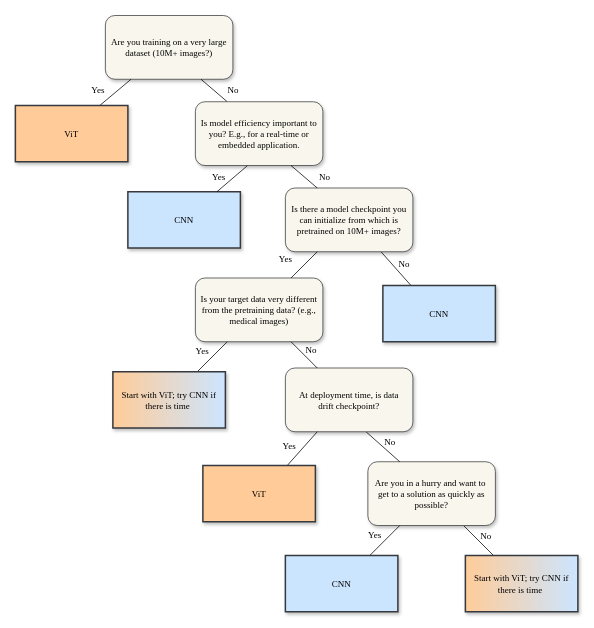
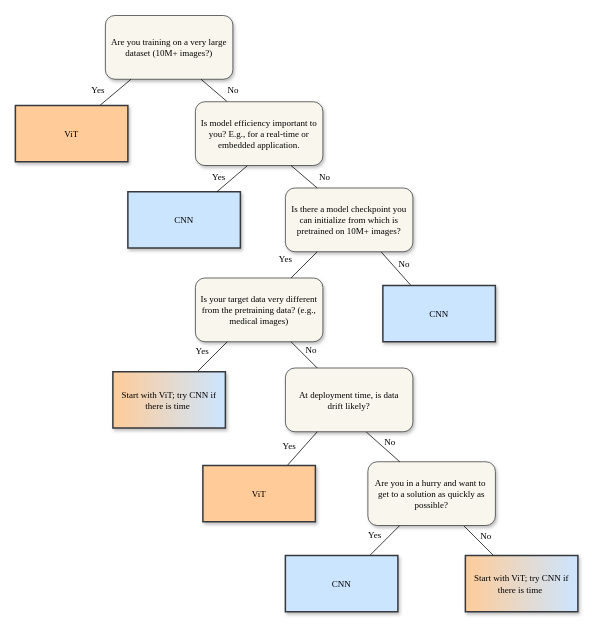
node "At deployment time, is data drift checkpoint?": label "At deployment time, is data drift checkpoint?" -> "At deployment time, is data drift likely?"
